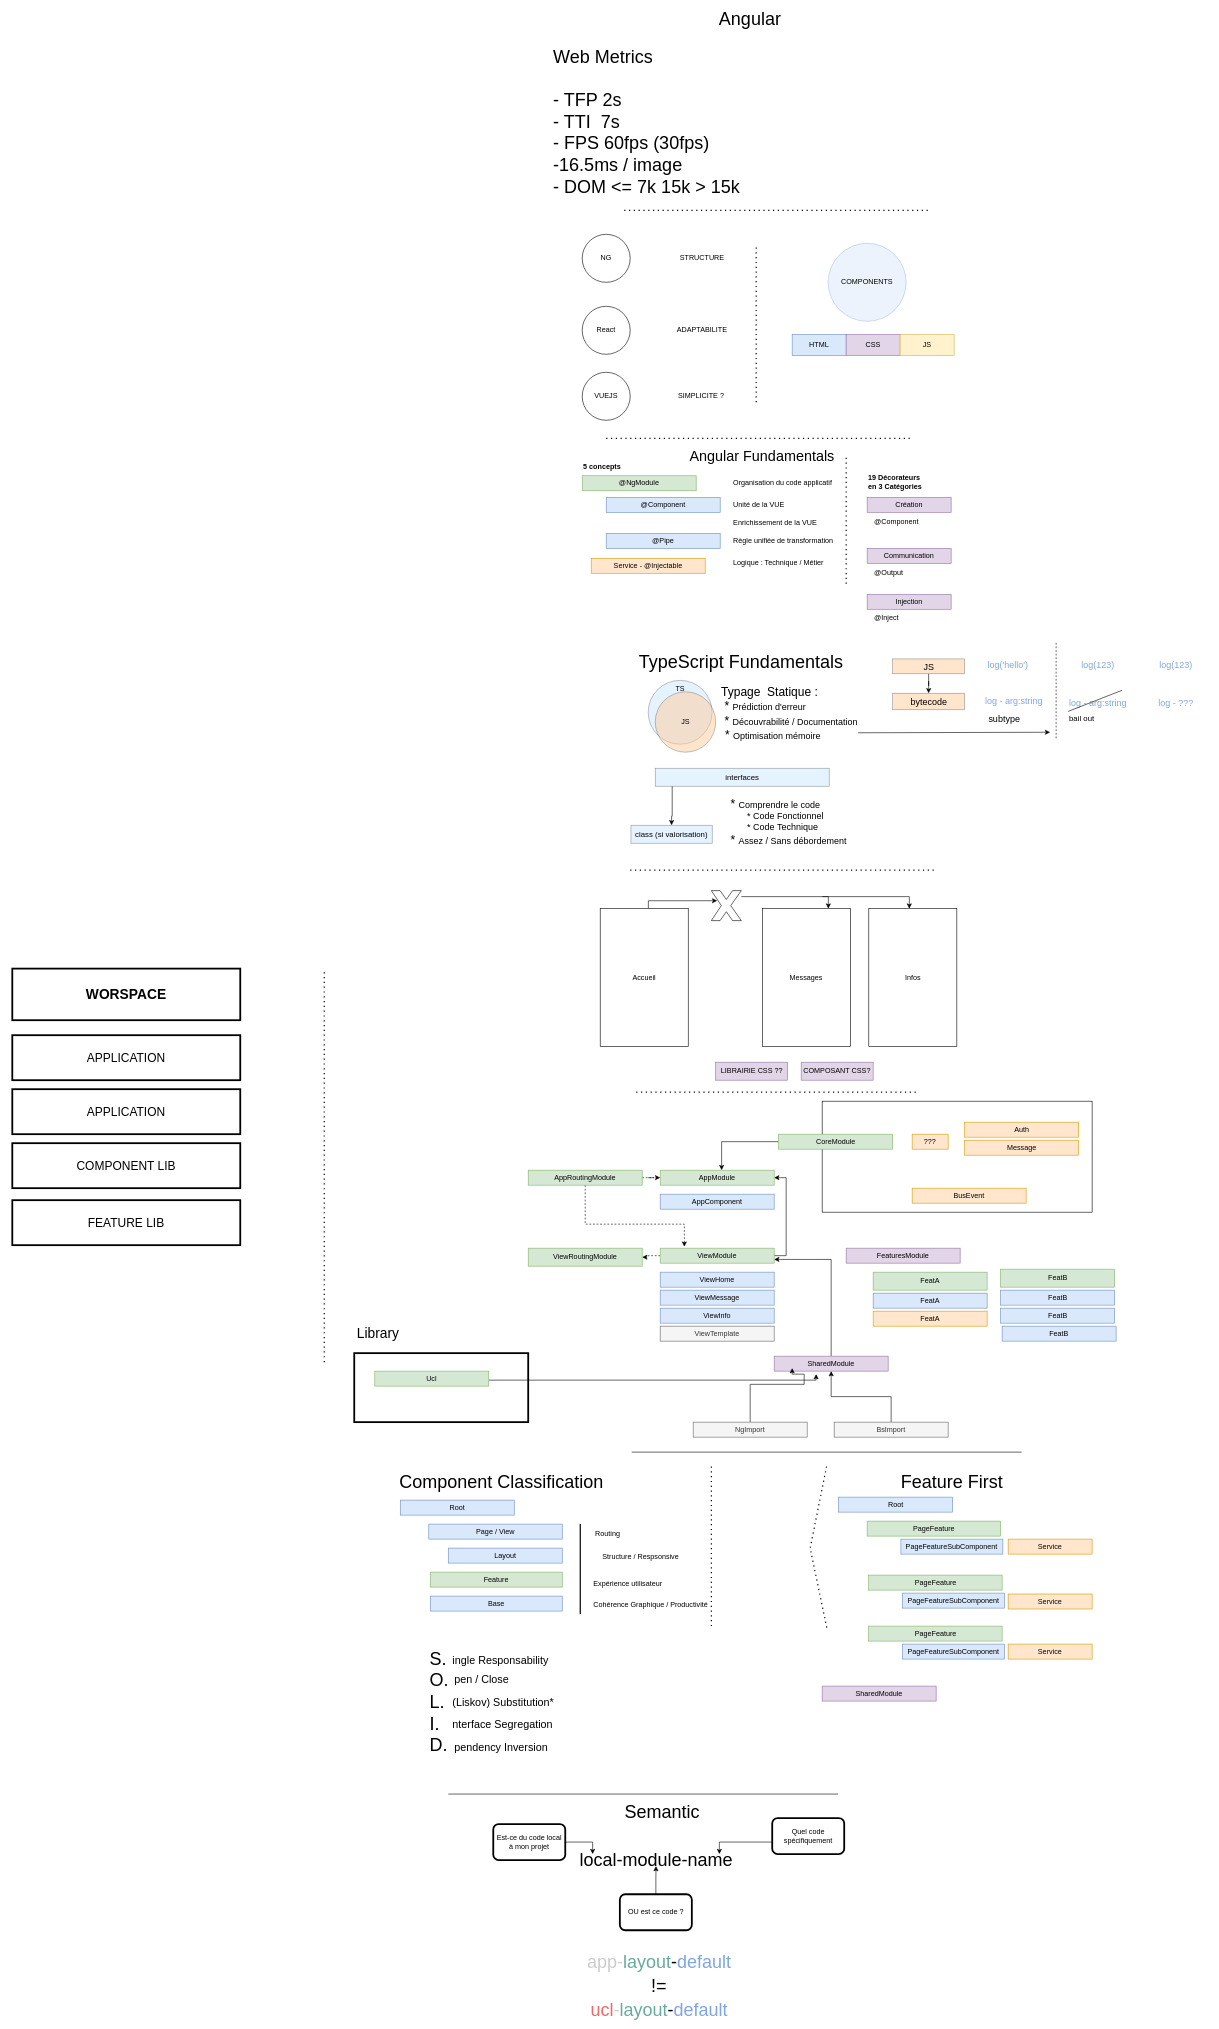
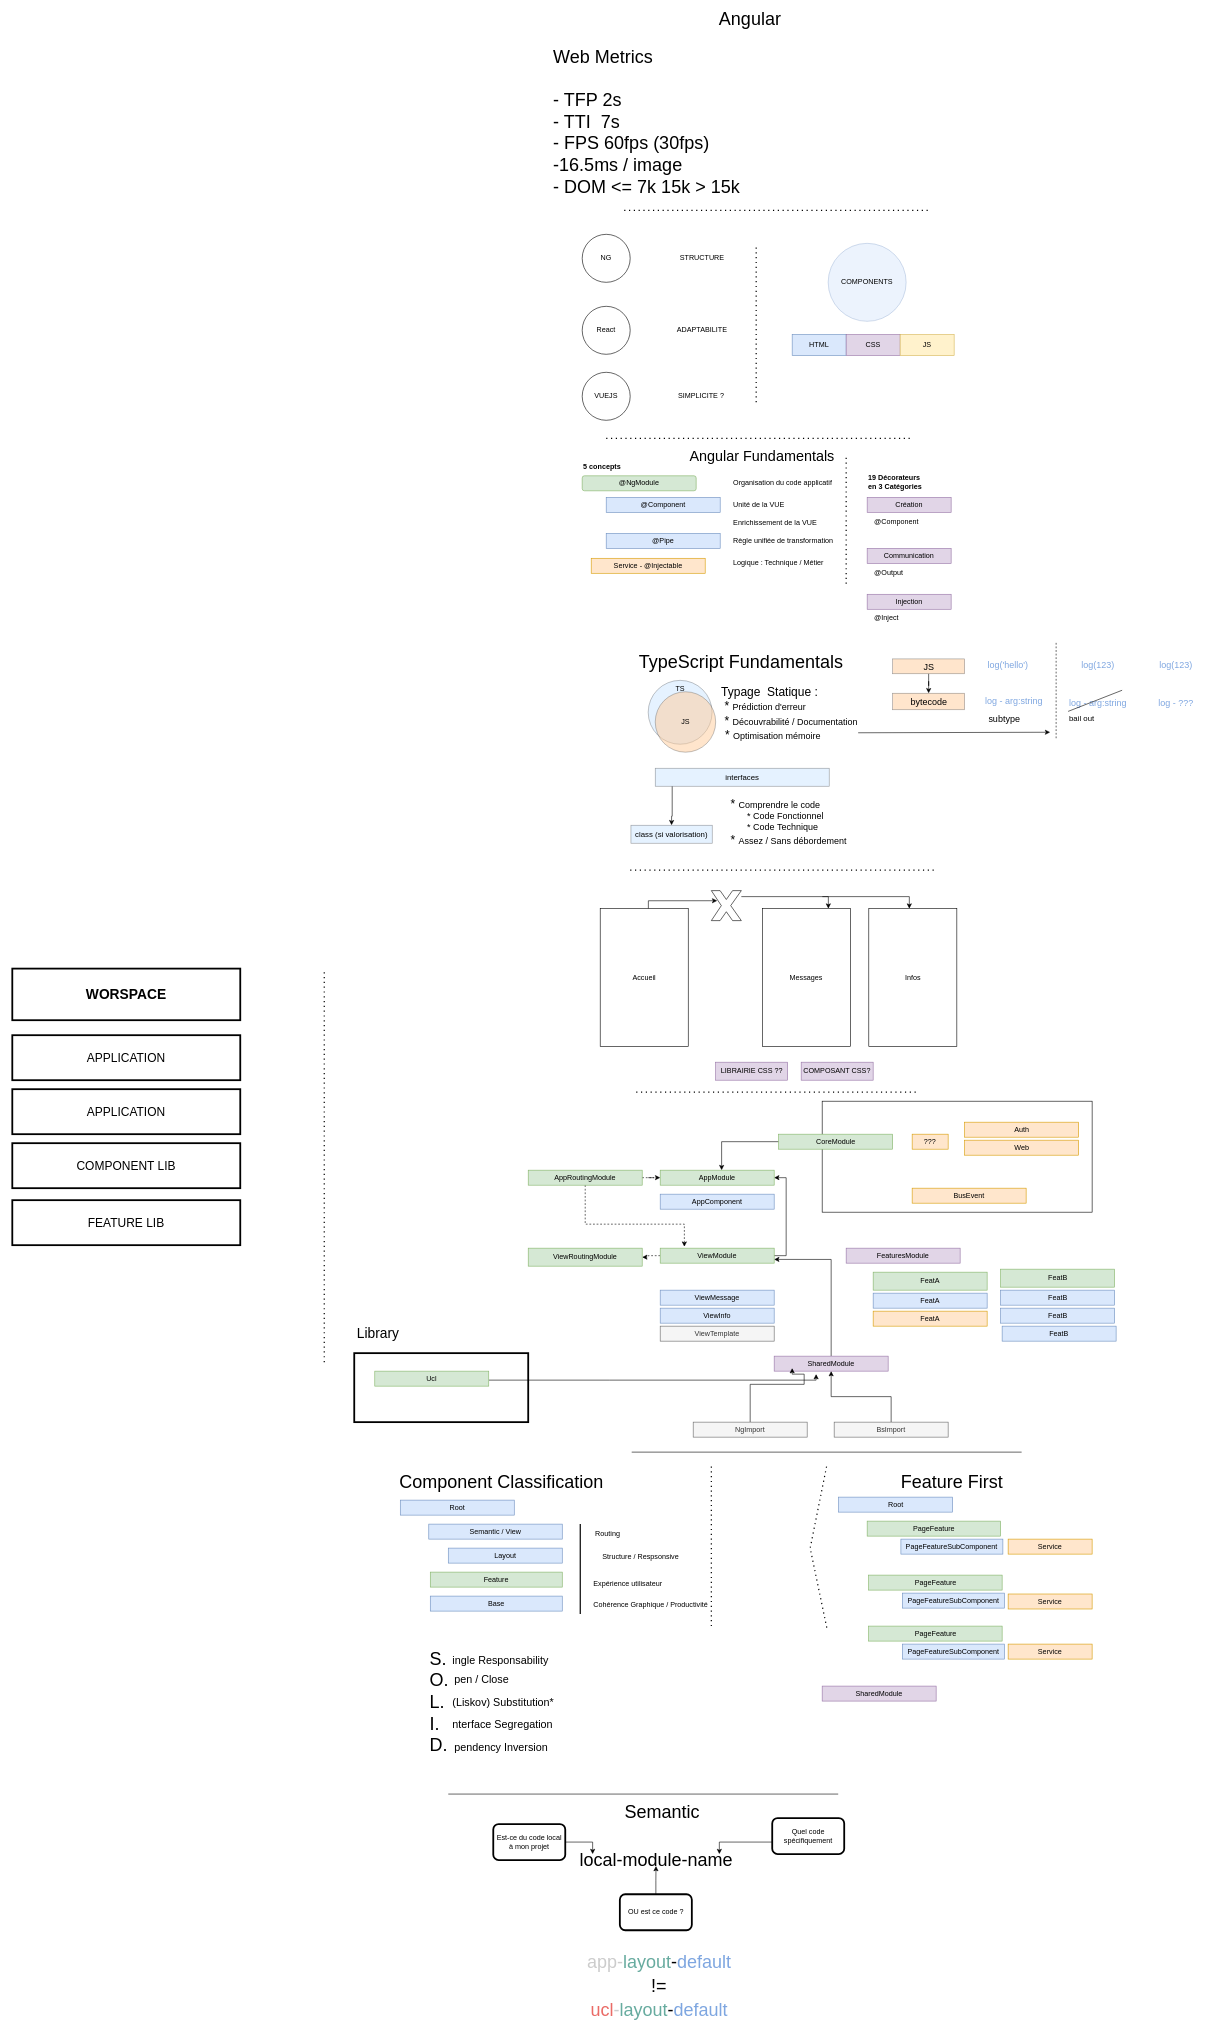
node "@NgModule": shape rectangle -> rounded rectangle
node "Message": label "Message" -> "Web"
node "ViewHome": removed
node "Page / View": label "Page / View" -> "Semantic / View"
